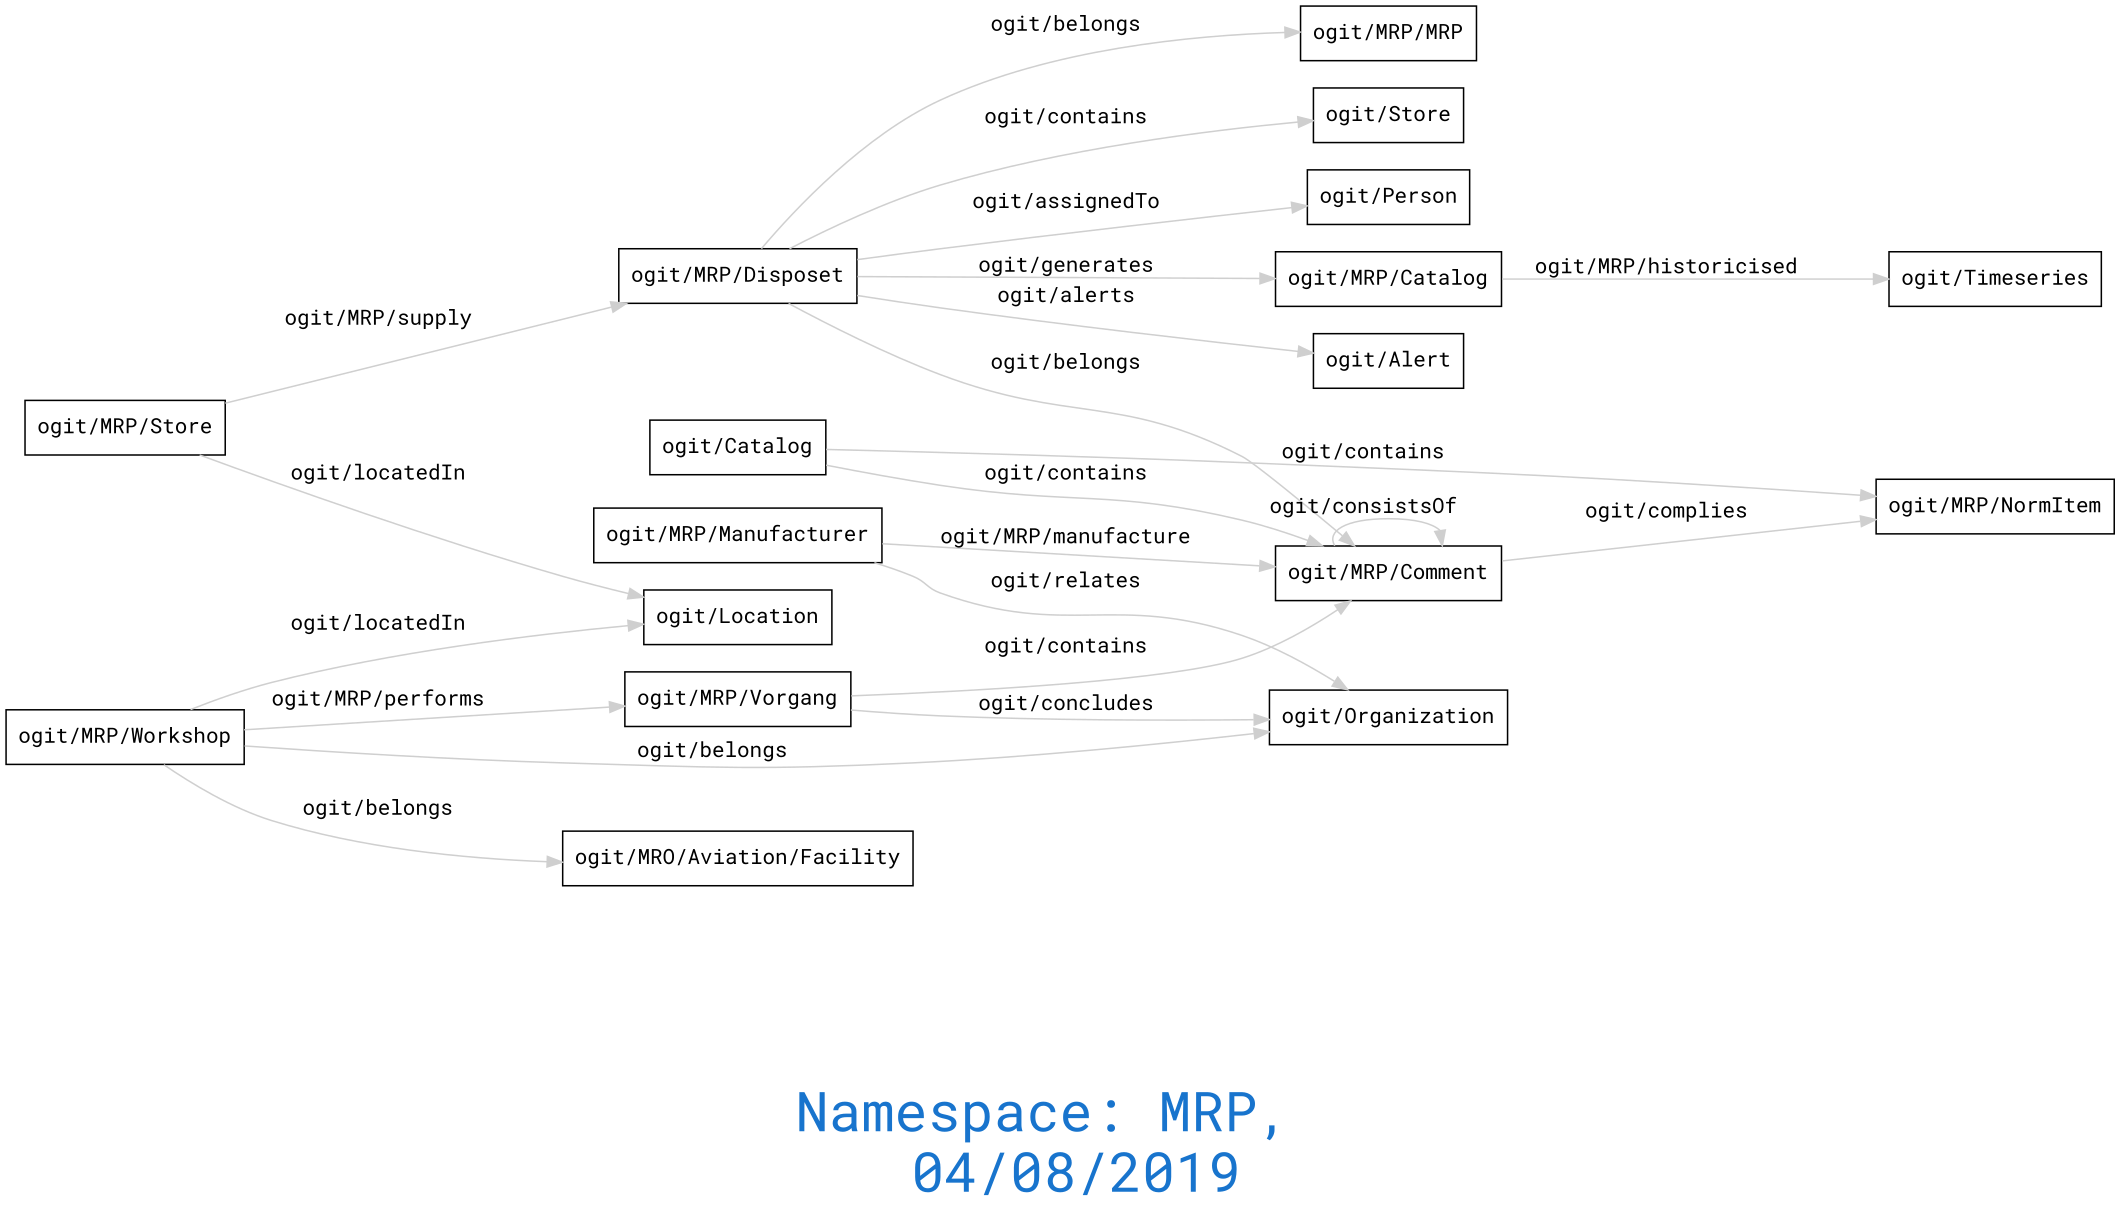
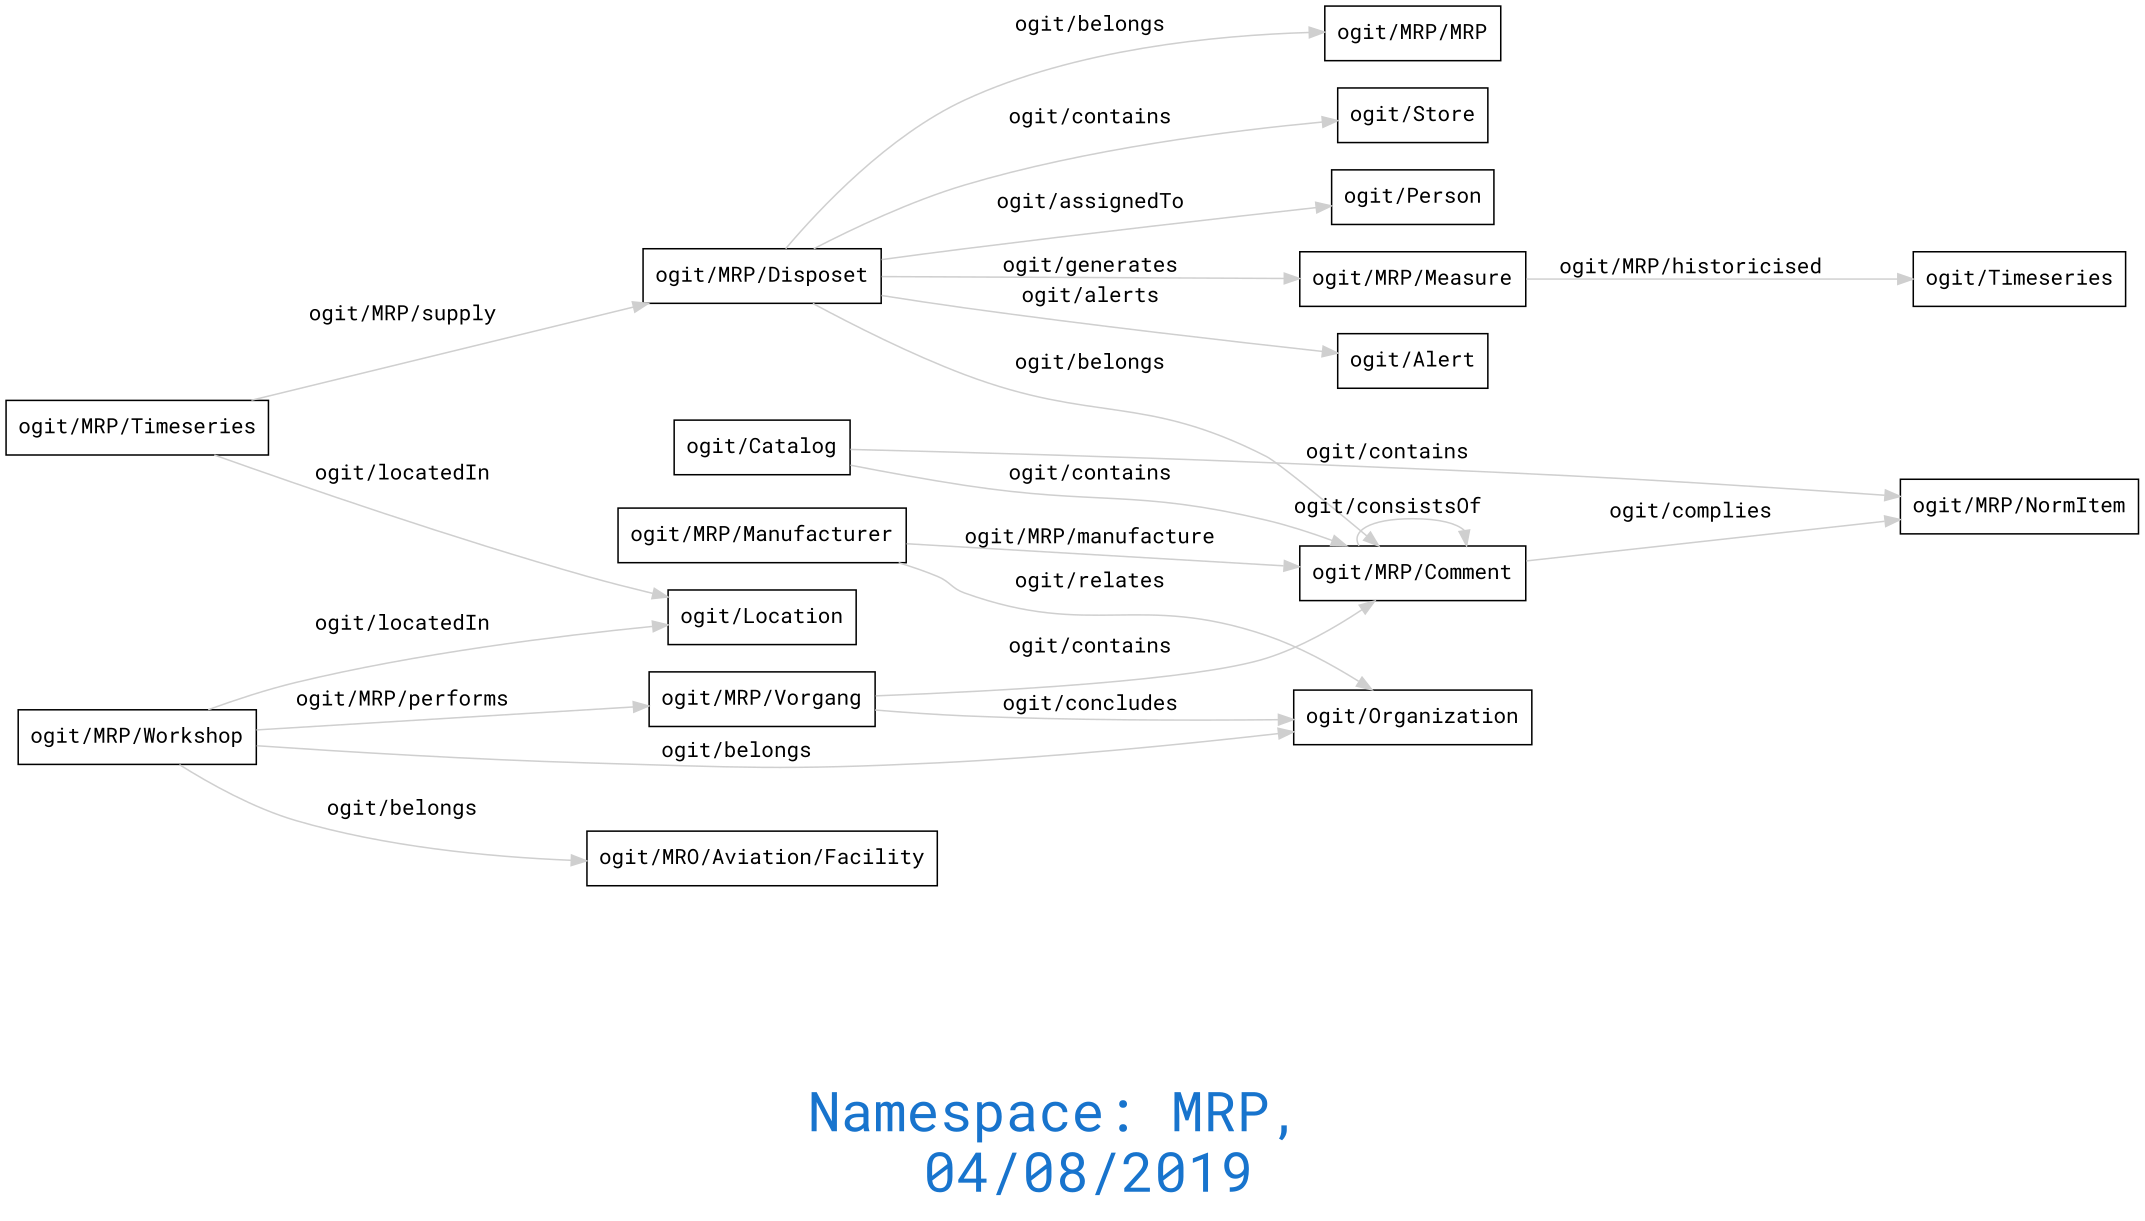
node "ogit/MRP/Catalog": label "ogit/MRP/Catalog" -> "ogit/MRP/Measure"
node "ogit/MRP/Store": label "ogit/MRP/Store" -> "ogit/MRP/Timeseries"
